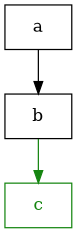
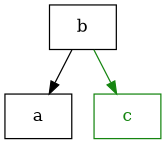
edge "a" -> "b": reversed
